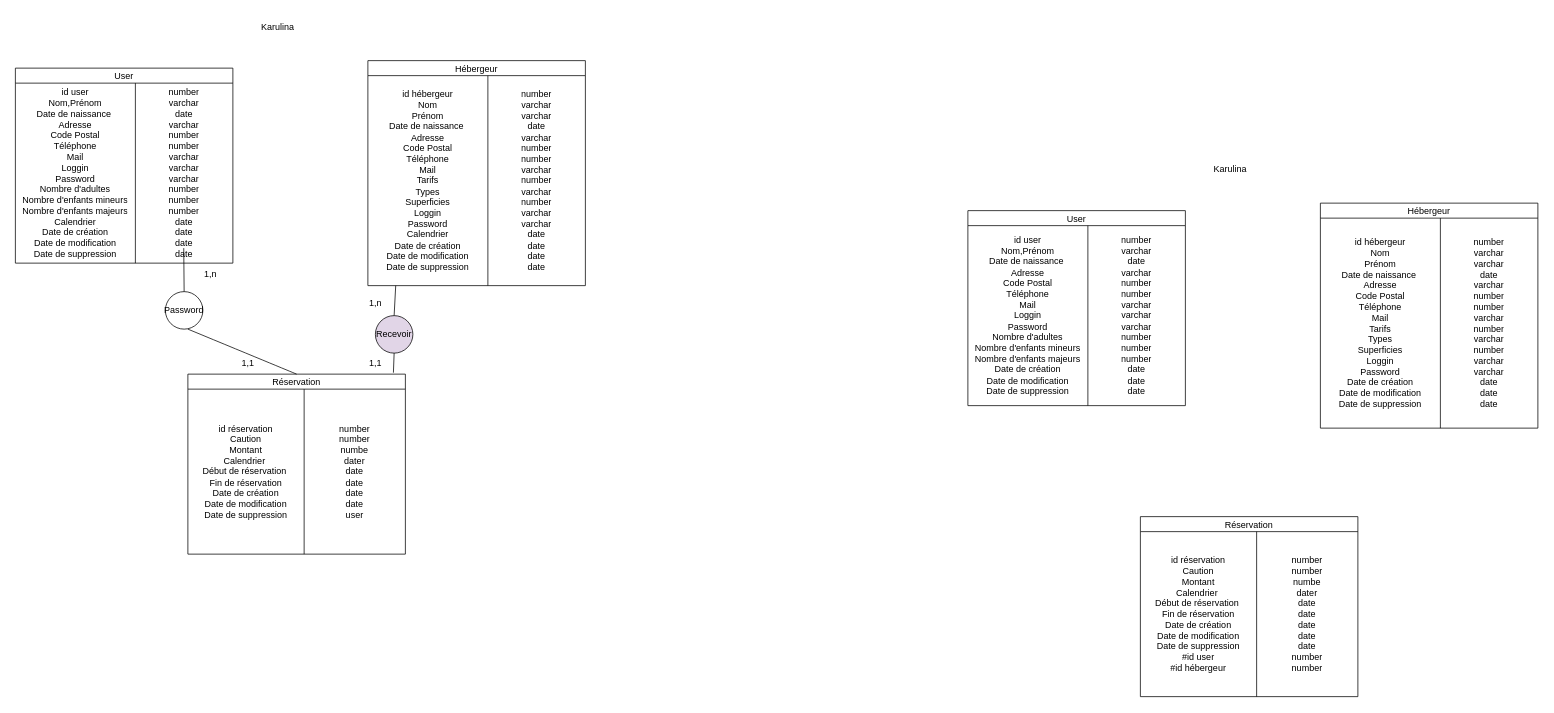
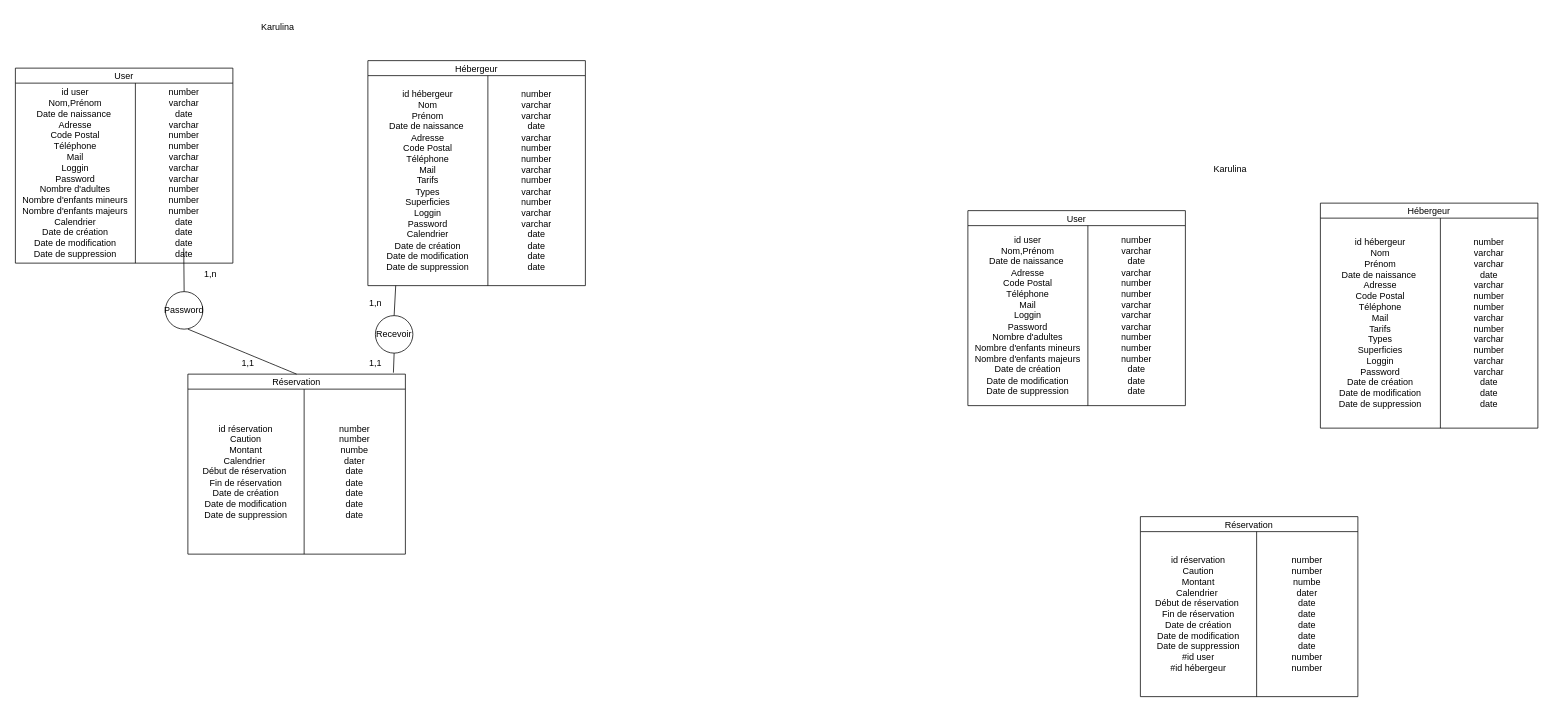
node "Recevoir": fillcolor #e1d5e7 -> #ffffff
node "number number numbe dater date date date date user": label "number number numbe dater date date date date user" -> "number number numbe dater date date date date date"
